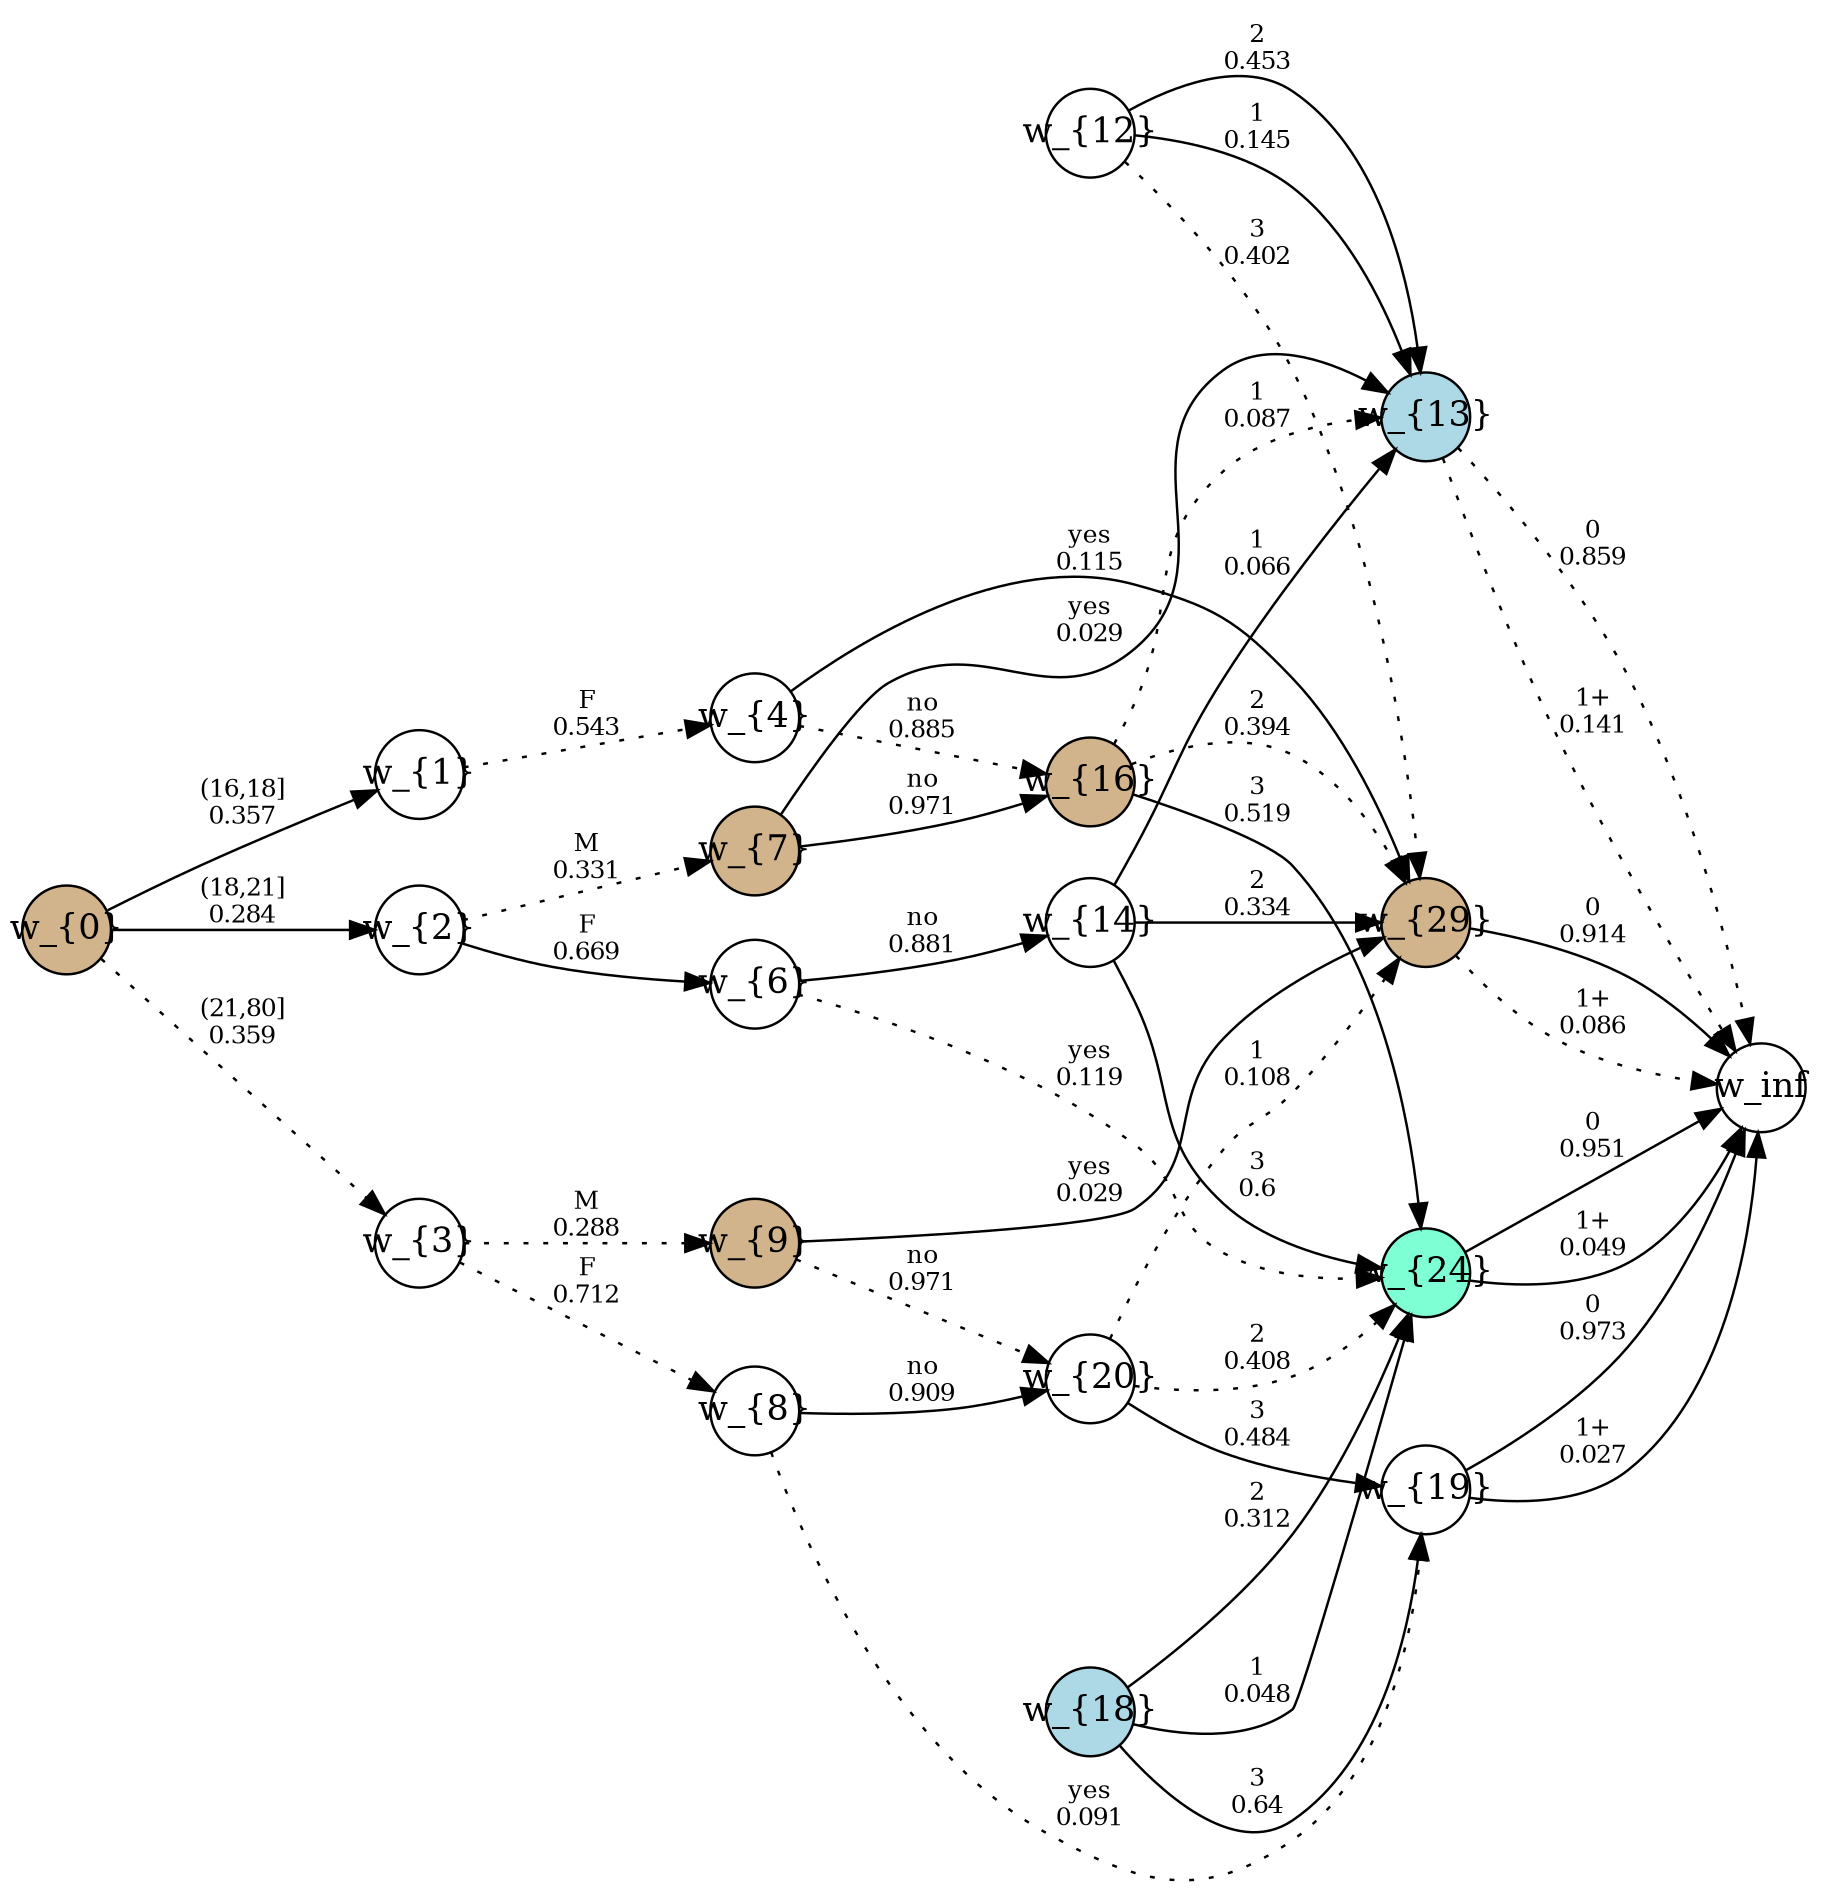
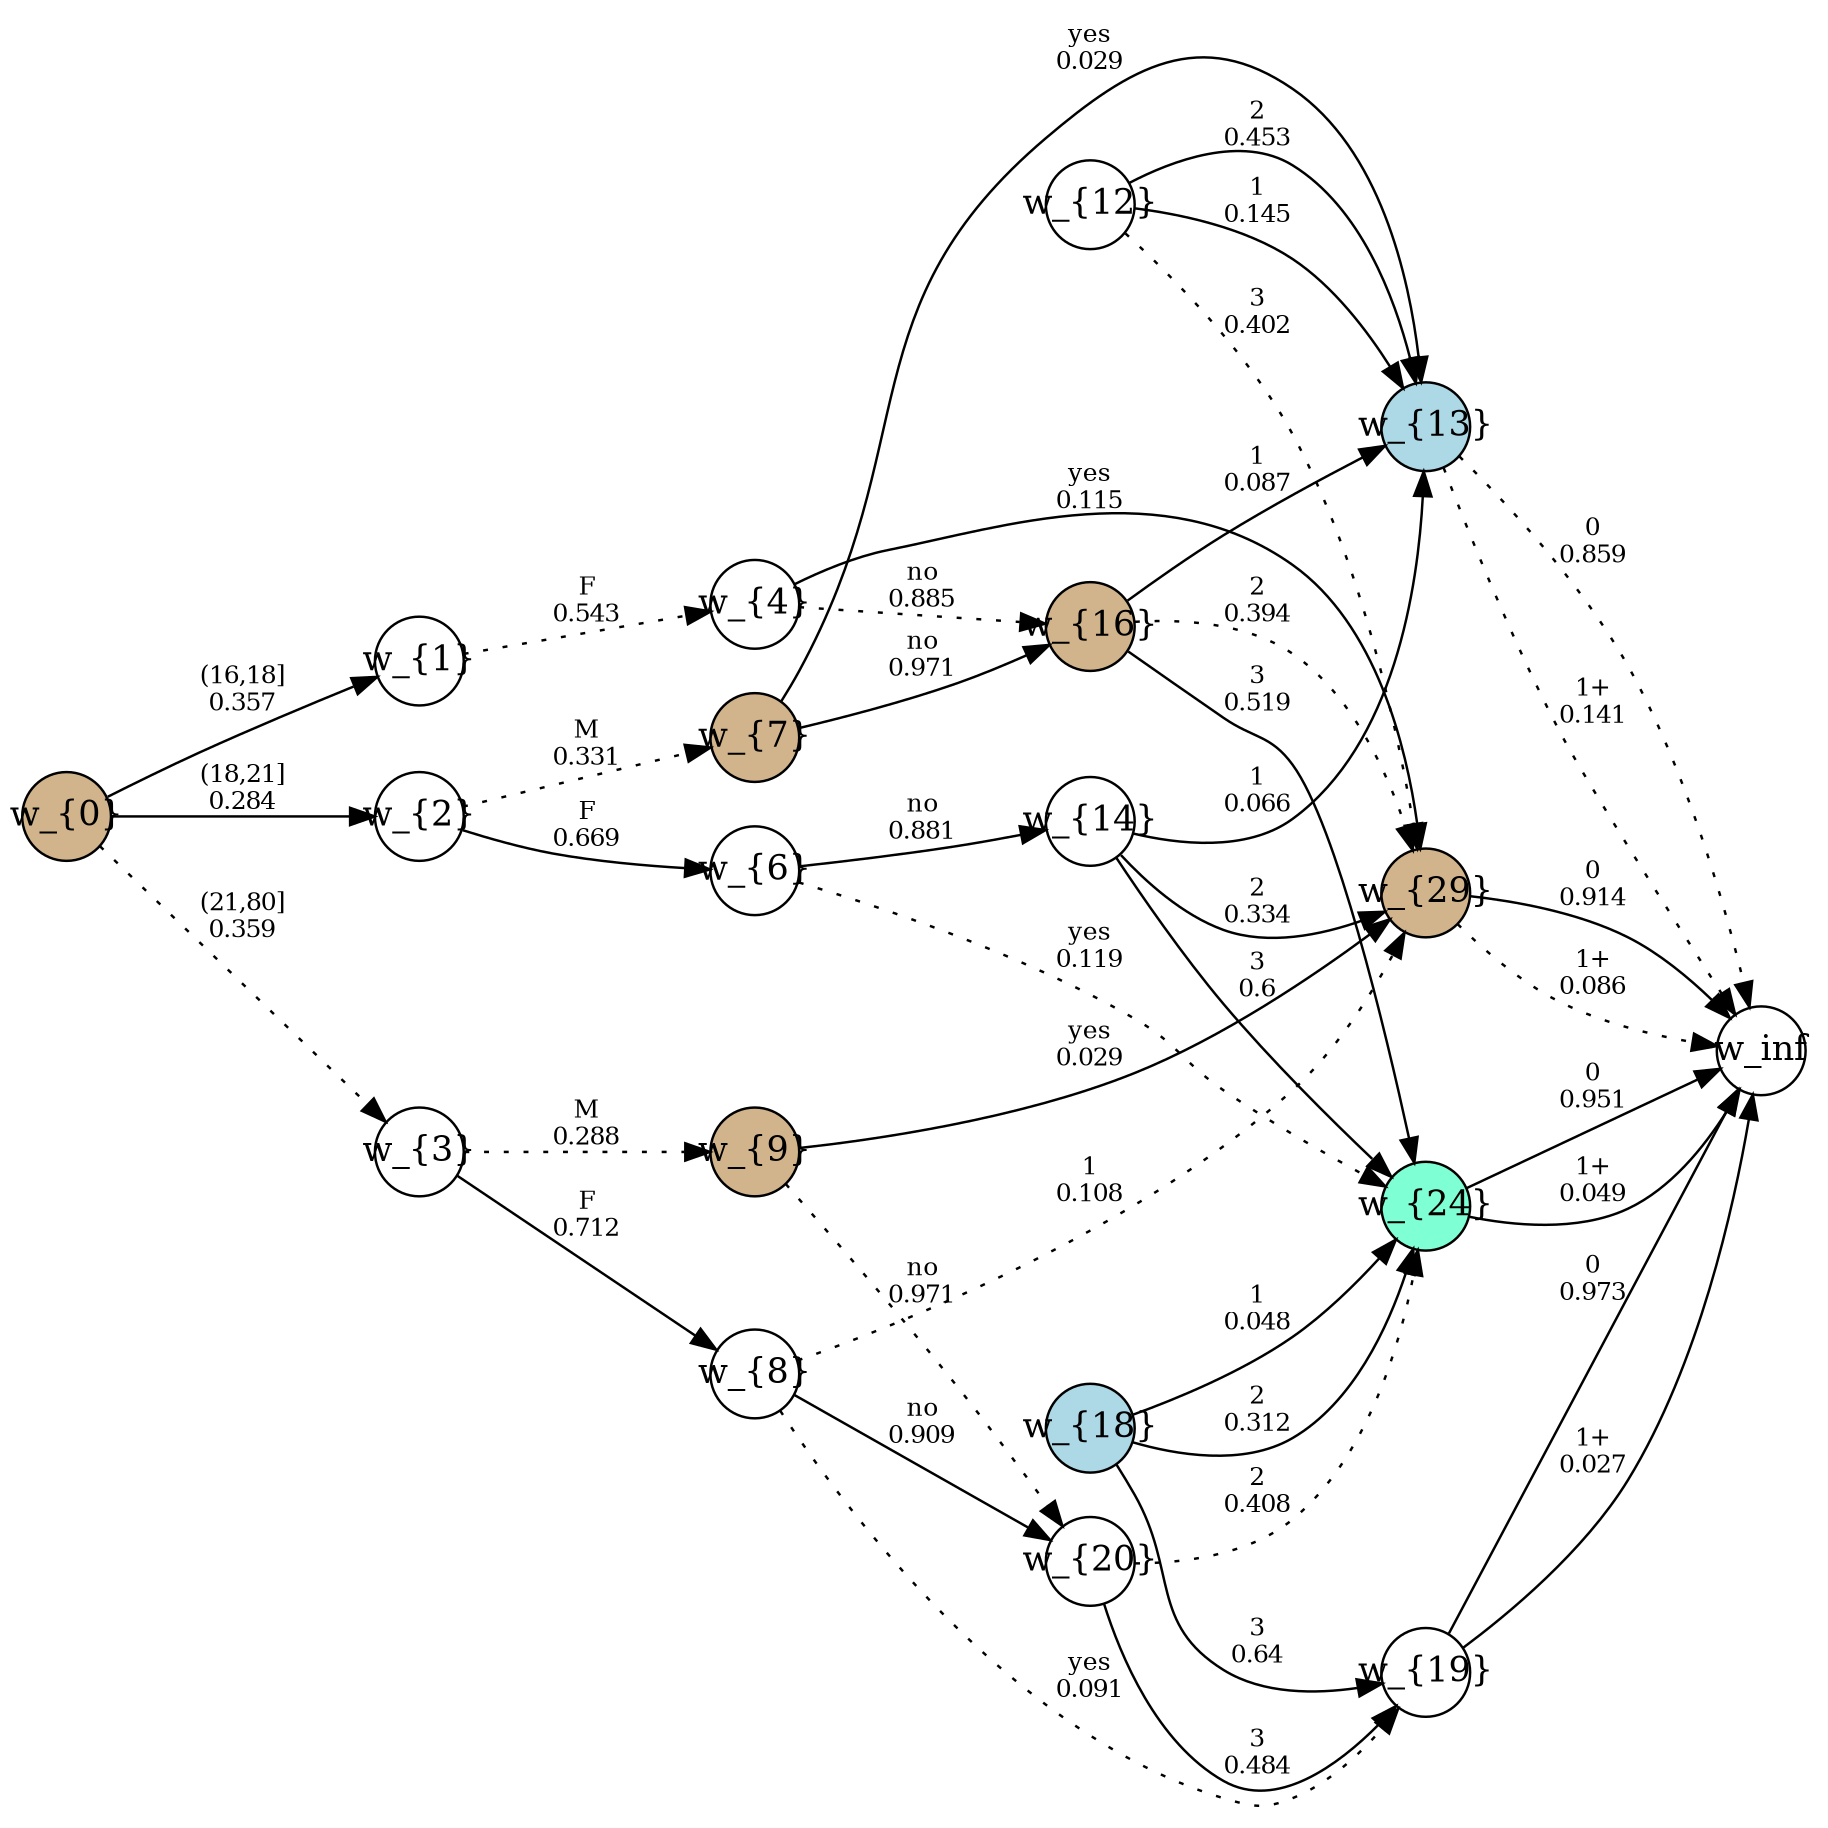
edge "w_{16}" -> "w_{13}": style dotted -> solid
edge "w_{20}" -> "w_{29}": now "w_{8}" -> "w_{29}"
edge "w_{3}" -> "w_{8}": style dotted -> solid
